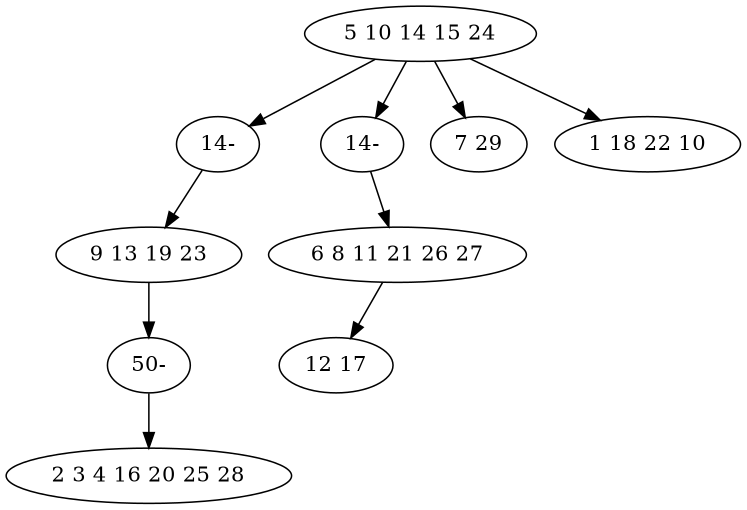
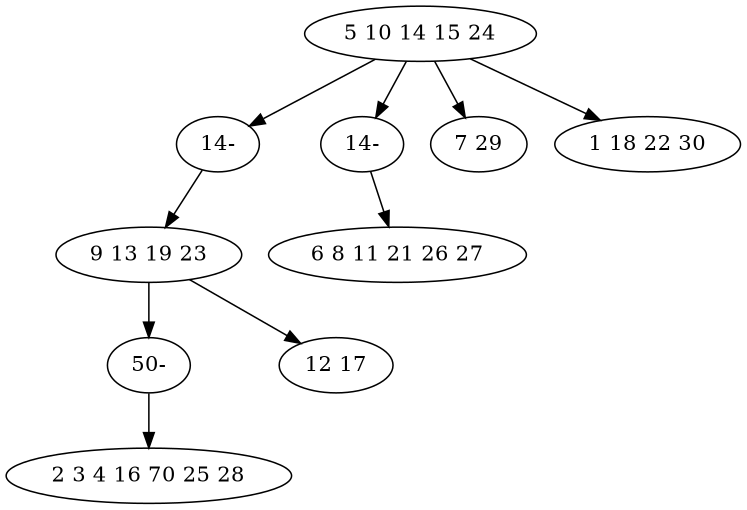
node "1 18 22 10": label "1 18 22 10" -> "1 18 22 30"
edge "6 8 11 21 26 27" -> "12 17": now "9 13 19 23" -> "12 17"
node "2 3 4 16 20 25 28": label "2 3 4 16 20 25 28" -> "2 3 4 16 70 25 28"
